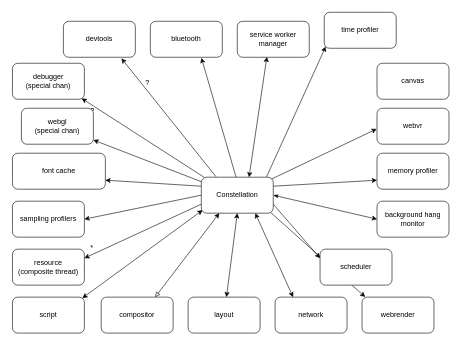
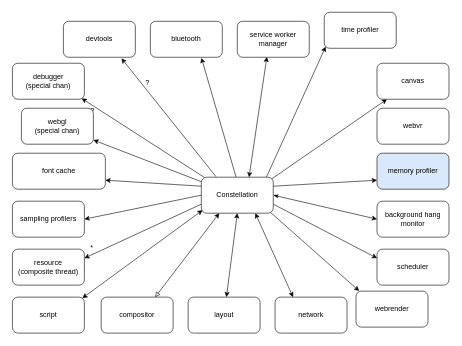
edge "Constellation" -> "webvr": now "Constellation" -> "canvas"
node "memory profiler": fillcolor #ffffff -> #dae8fc
node "scheduler": moved (356, 267) -> (413, 267)
node "webrender": moved (398, 315) -> (392, 309)
